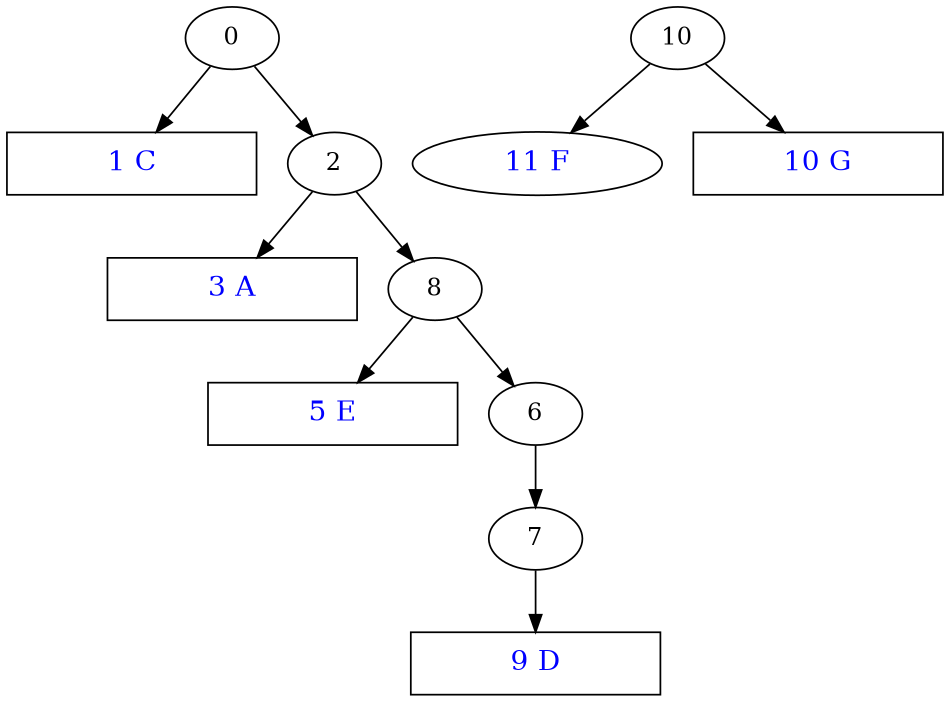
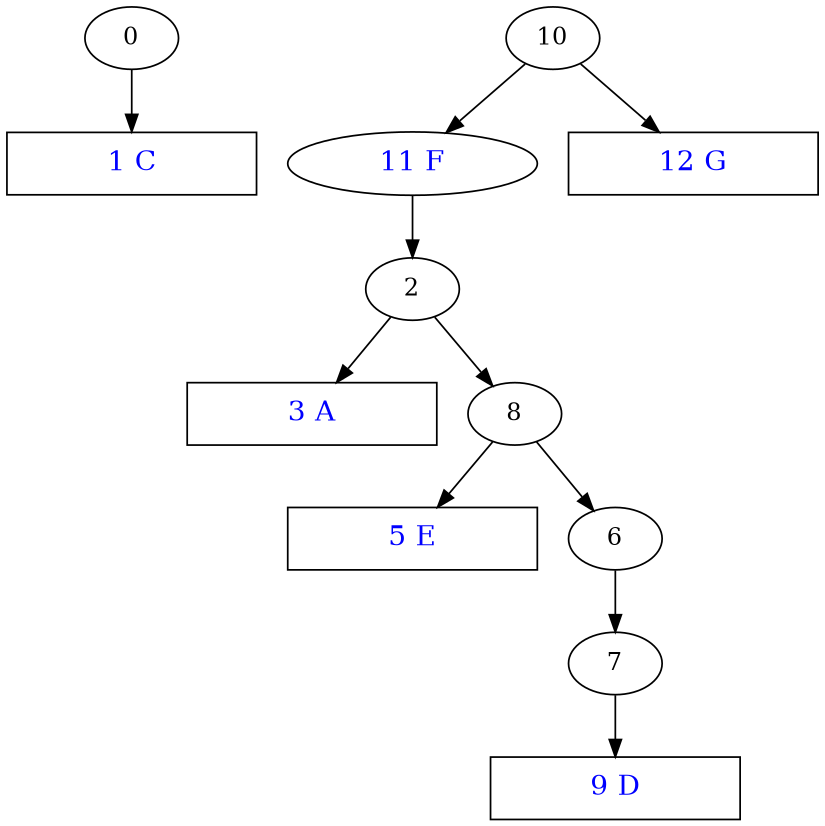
edge "0" -> "2": now "11 F" -> "2"
node "10 G": label "10 G" -> "12 G"
